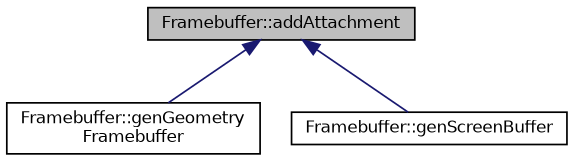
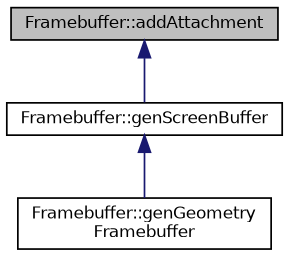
edge "Framebuffer::genGeometry Framebuffer" -> "Framebuffer::addAttachment": now "Framebuffer::genGeometry Framebuffer" -> "Framebuffer::genScreenBuffer"
